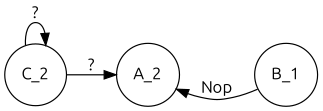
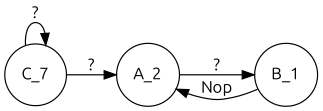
node "C_2": label "C_2" -> "C_7"
edge "A_2" -> "B_1": added, label "?"
